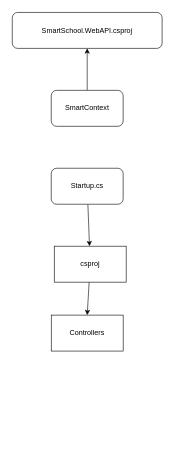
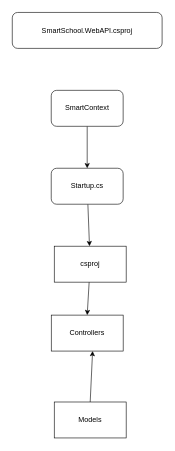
edge "SmartContext" -> "SmartSchool.WebAPI.csproj": now "SmartContext" -> "Startup.cs"
edge "Models" -> "Controllers": added
node "Models": added
